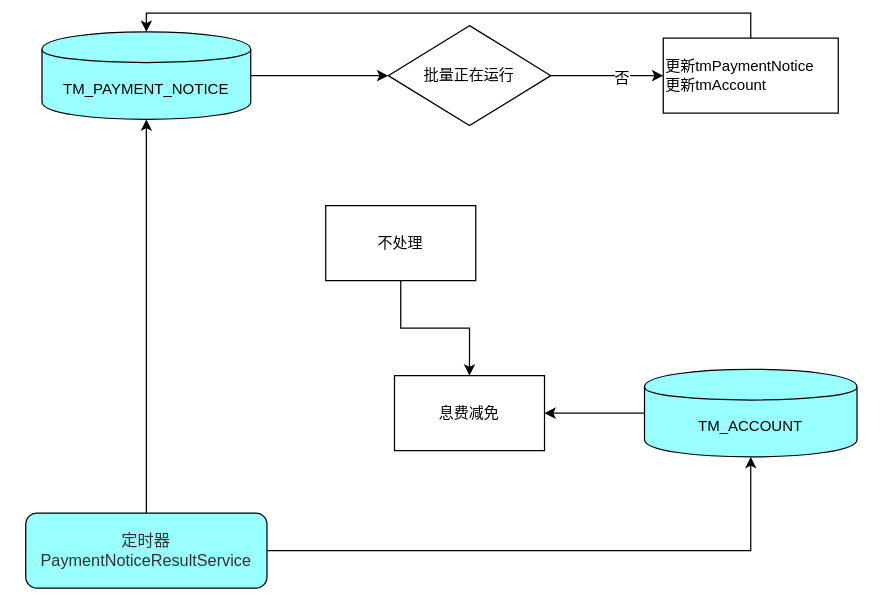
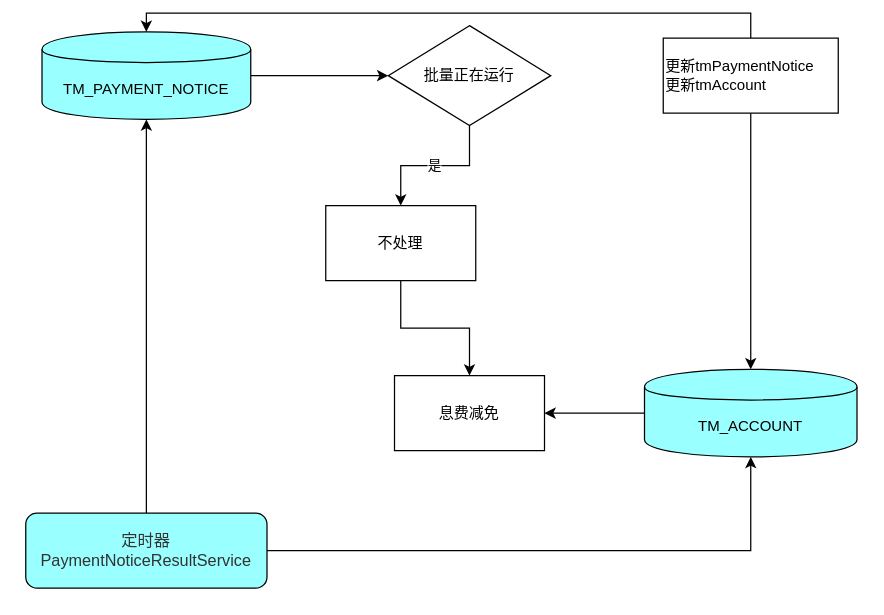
edge "批量正在运行" -> "更新tmPaymentNotice 更新tmAccount": removed, label "否"
edge "批量正在运行" -> "不处理": added, label "是"
edge "更新tmPaymentNotice 更新tmAccount" -> "TM_ACCOUNT": added
